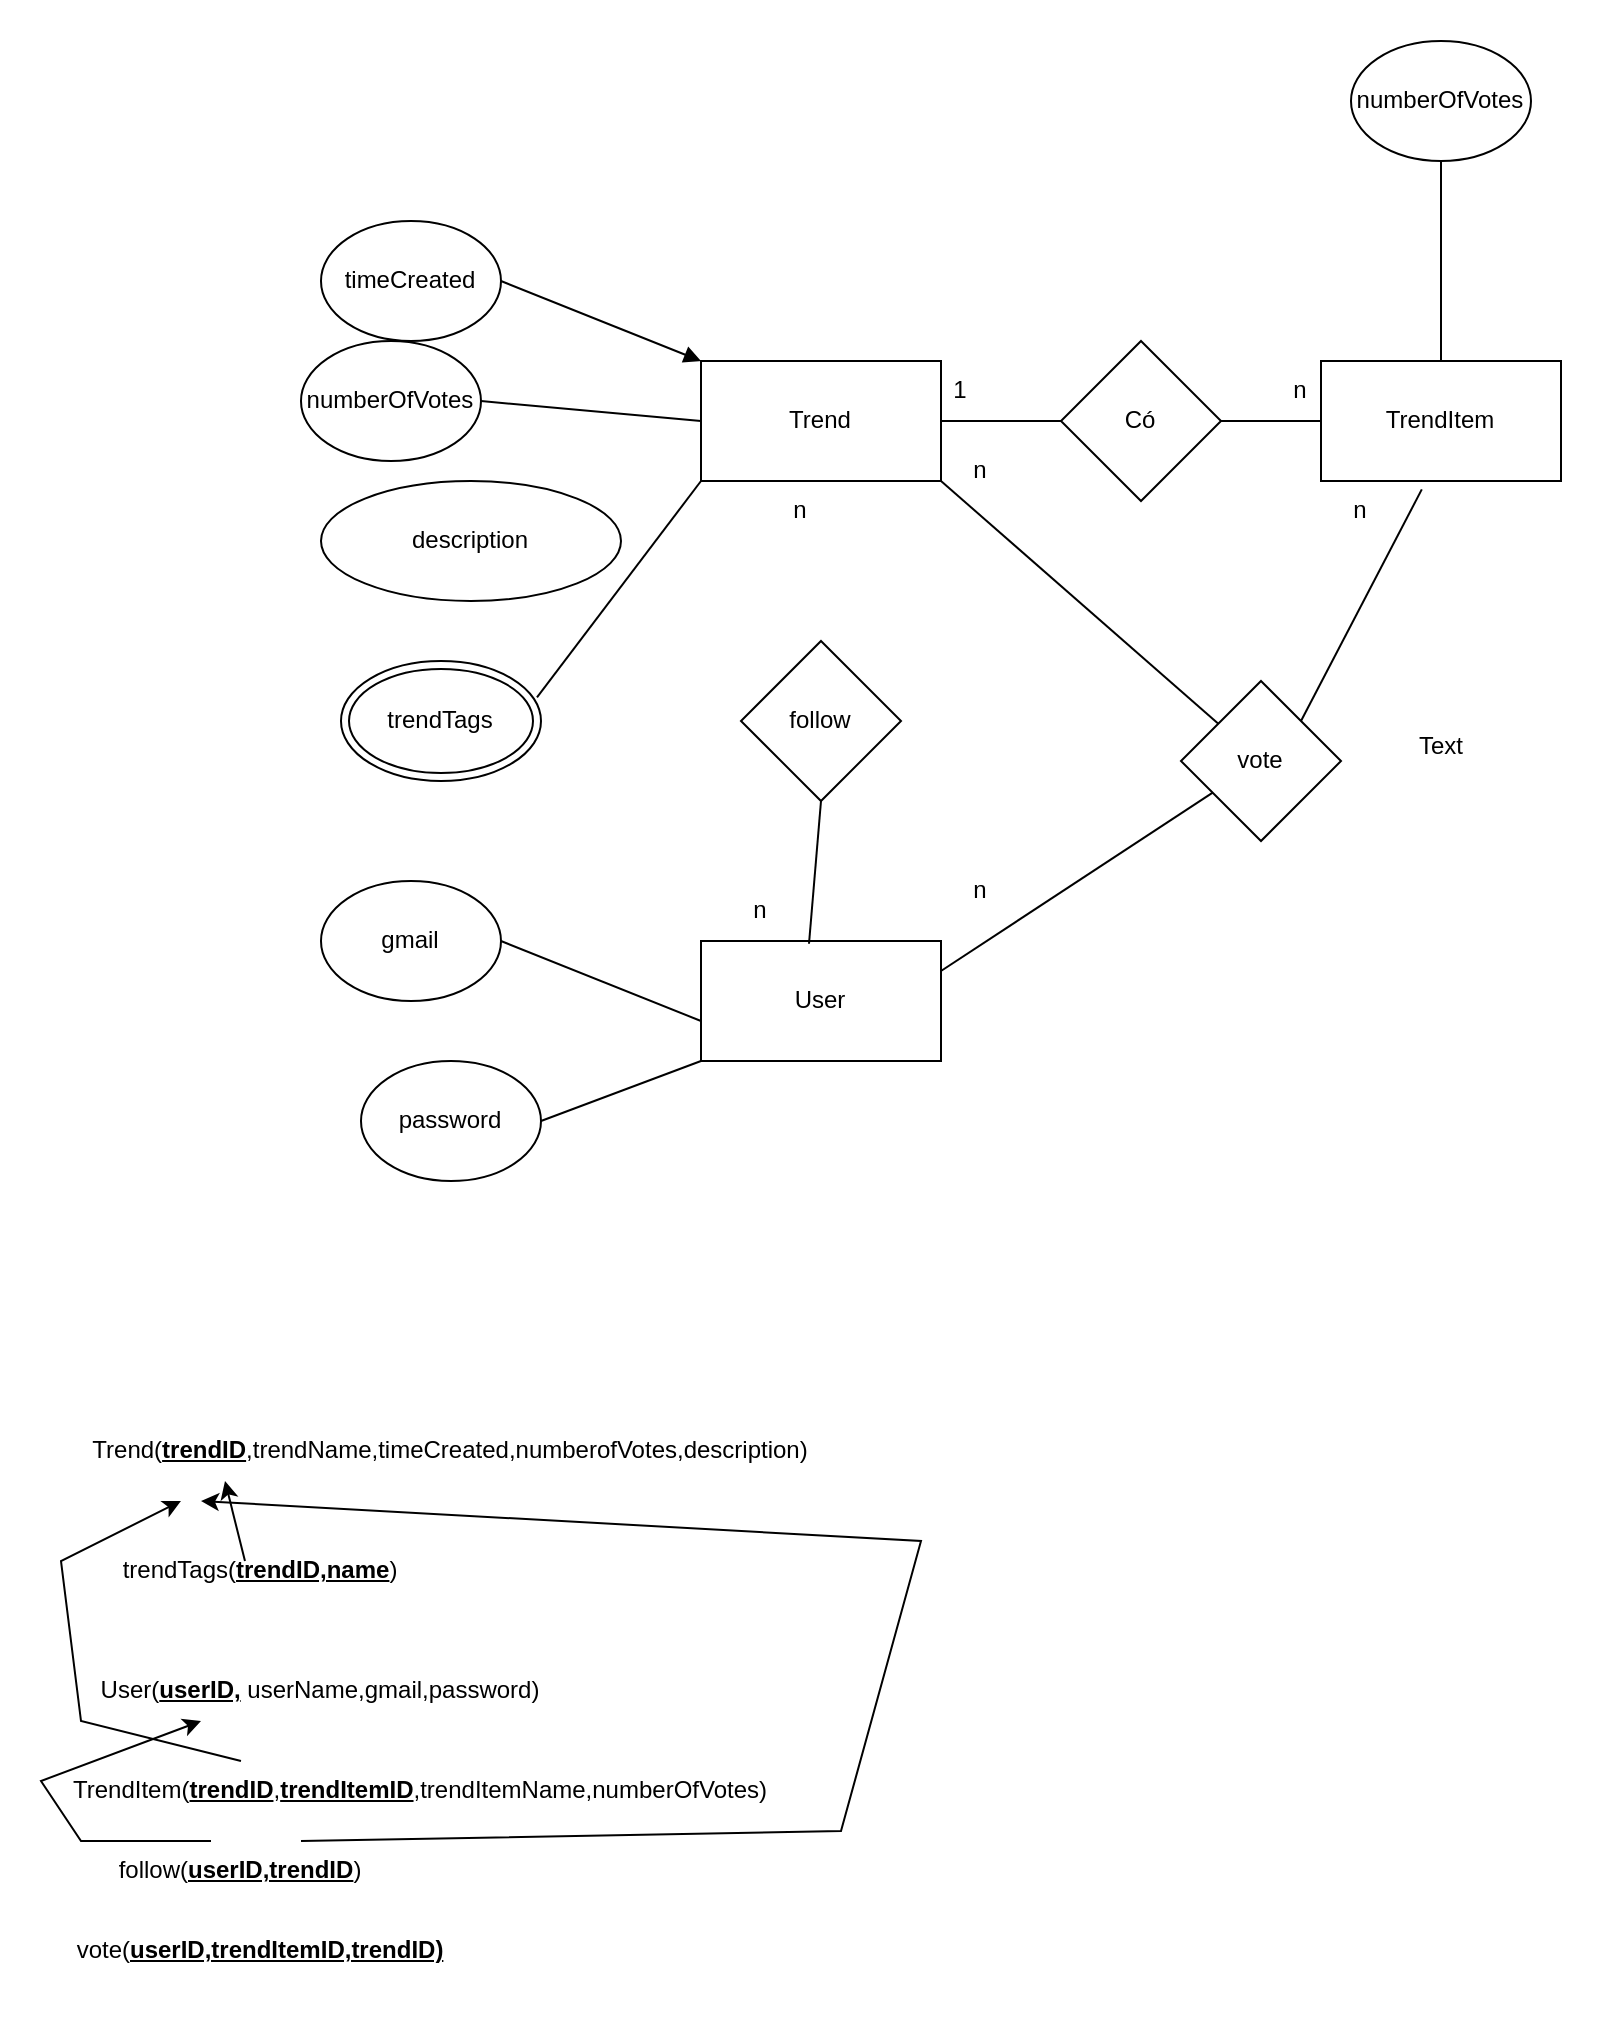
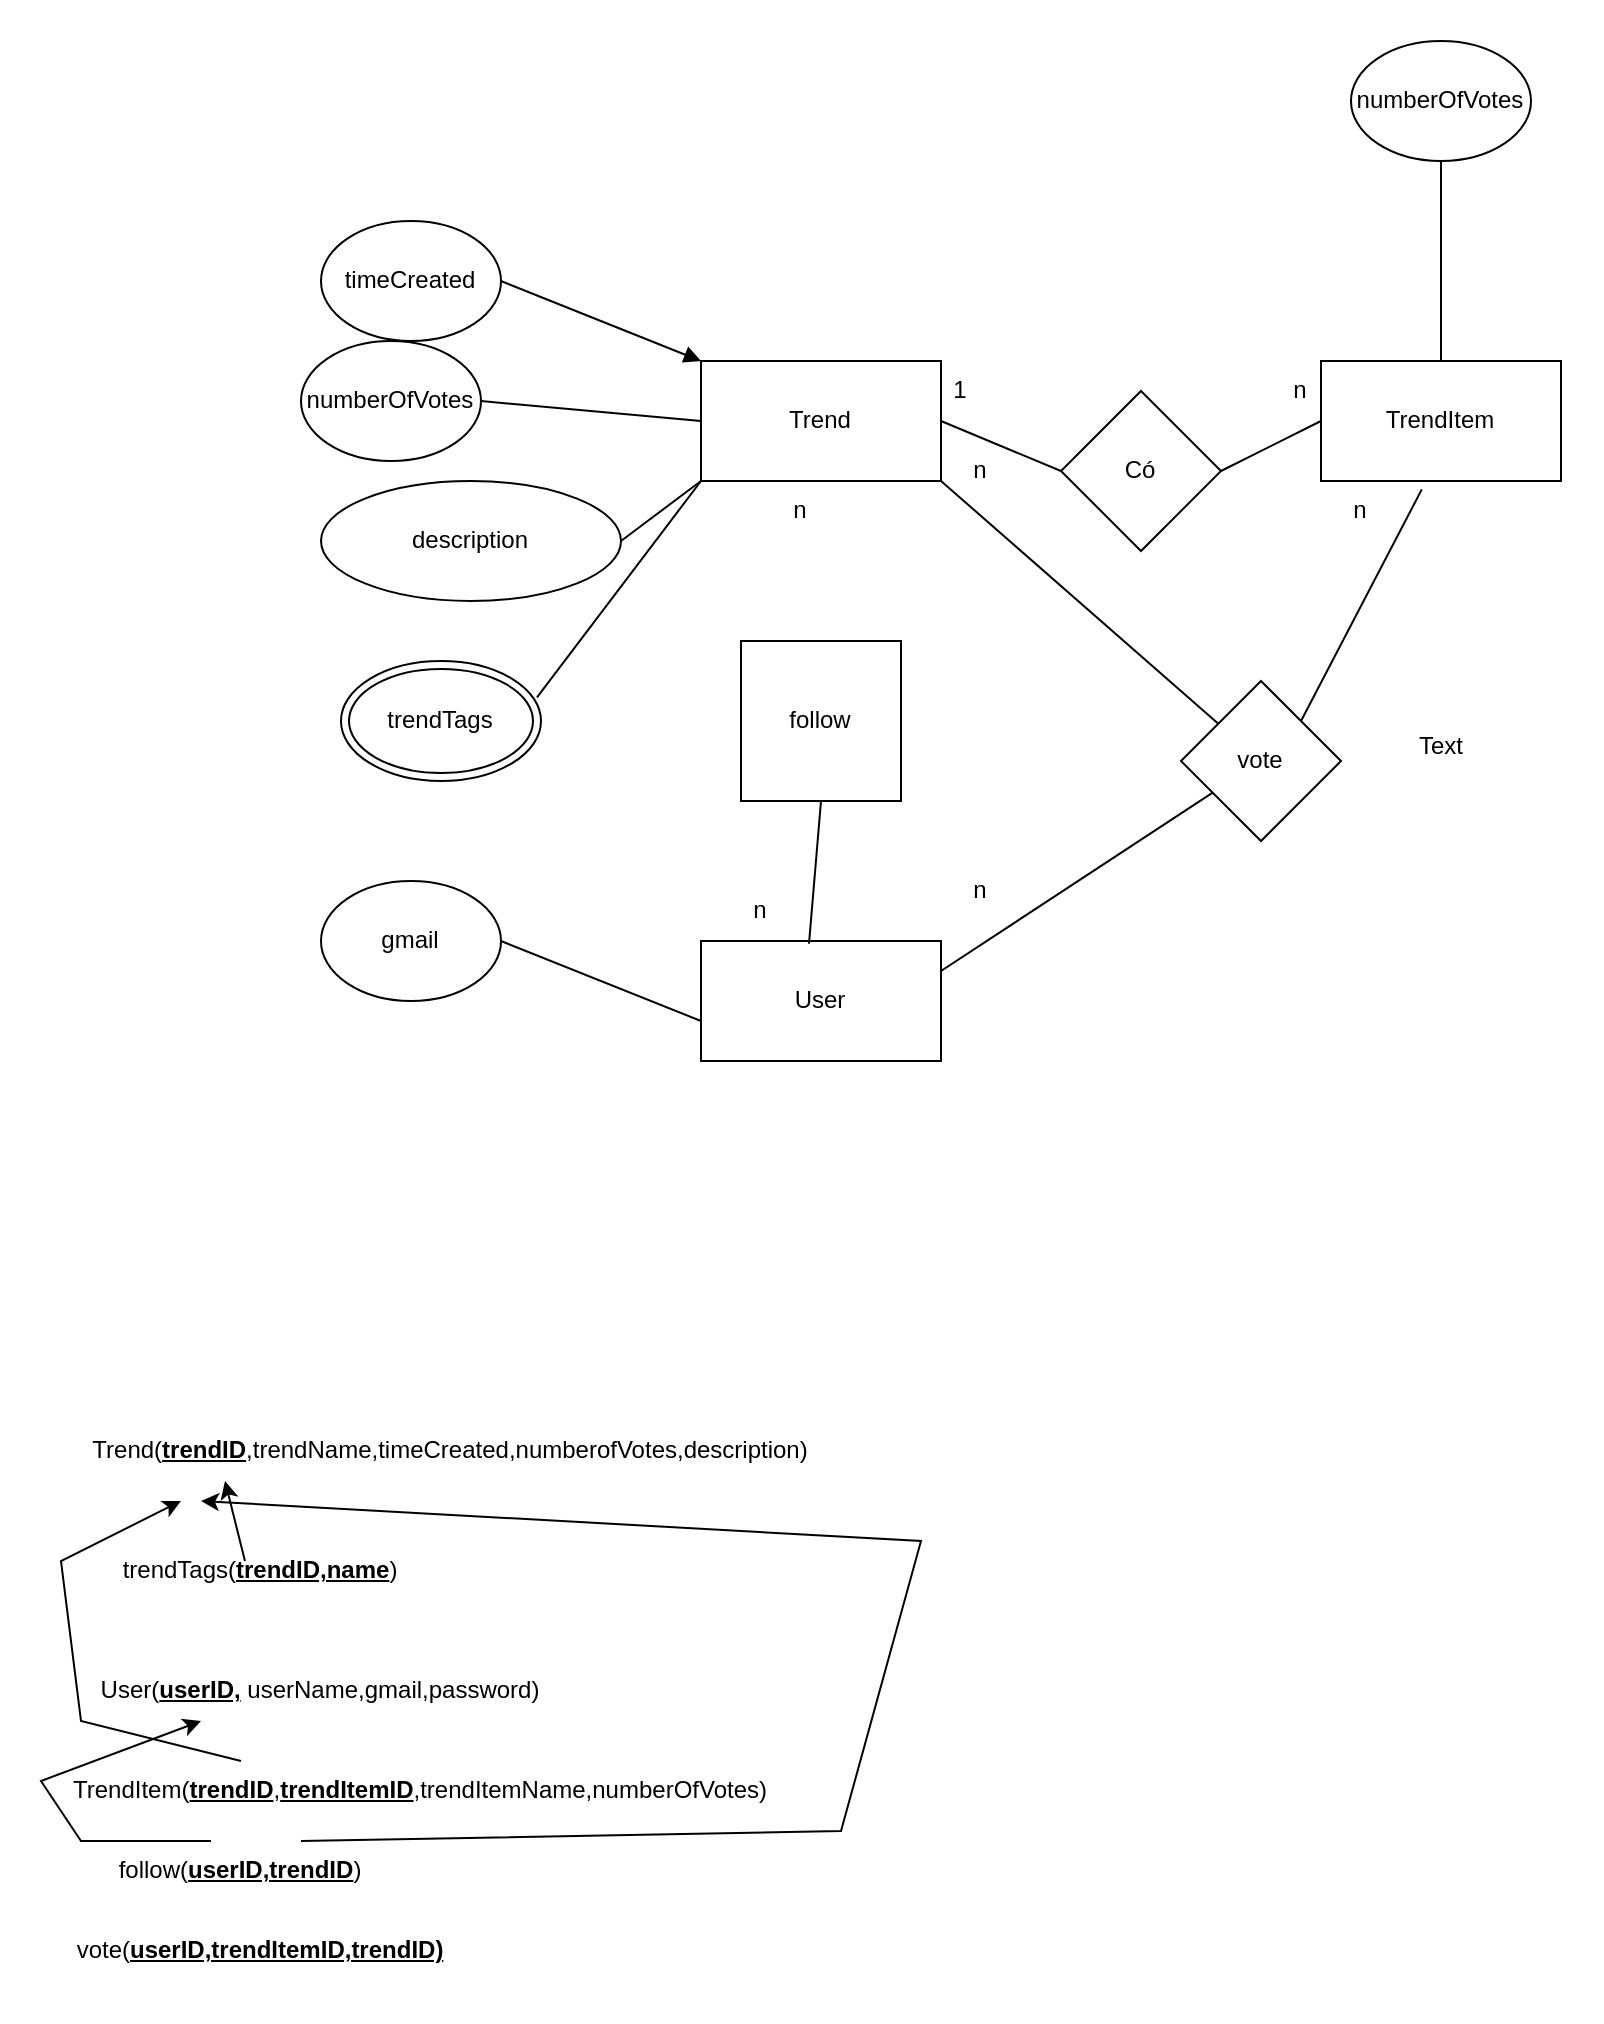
node "Có": moved (1141, 421) -> (1141, 471)
edge "Trend" -- "description": added
node "follow": shape diamond -> rectangle
edge "User" -- "password": removed
node "password": removed
